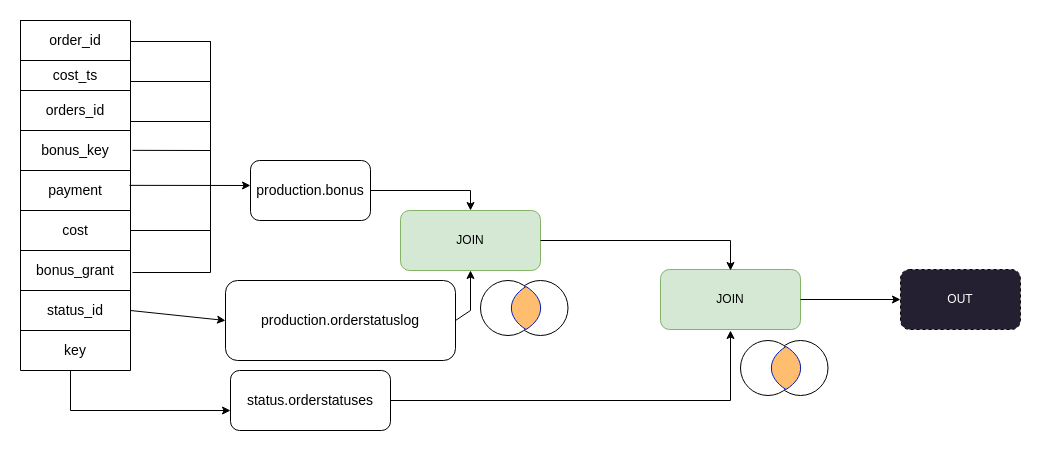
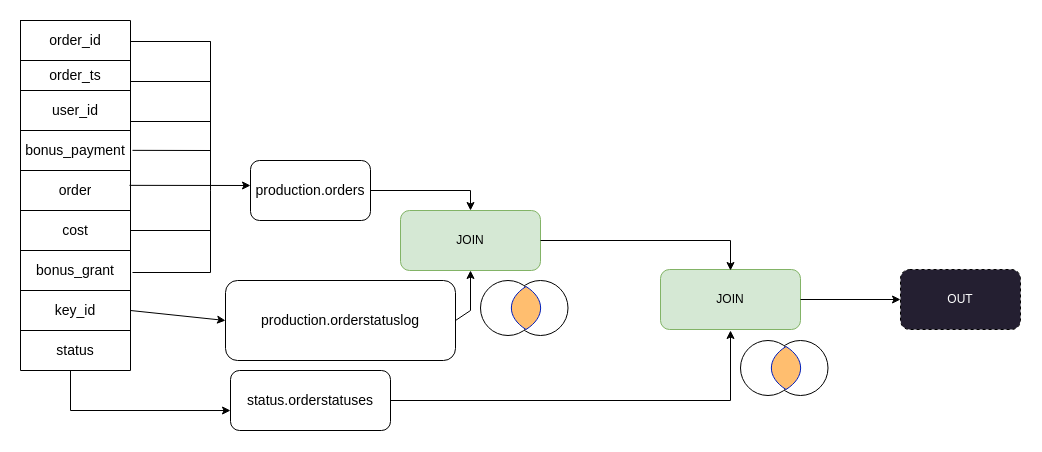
node "cost_ts": label "cost_ts" -> "order_ts"
node "orders_id": label "orders_id" -> "user_id"
node "bonus_key": label "bonus_key" -> "bonus_payment"
node "payment": label "payment" -> "order"
node "production.bonus": label "production.bonus" -> "production.orders"
node "status_id": label "status_id" -> "key_id"
node "key": label "key" -> "status"
